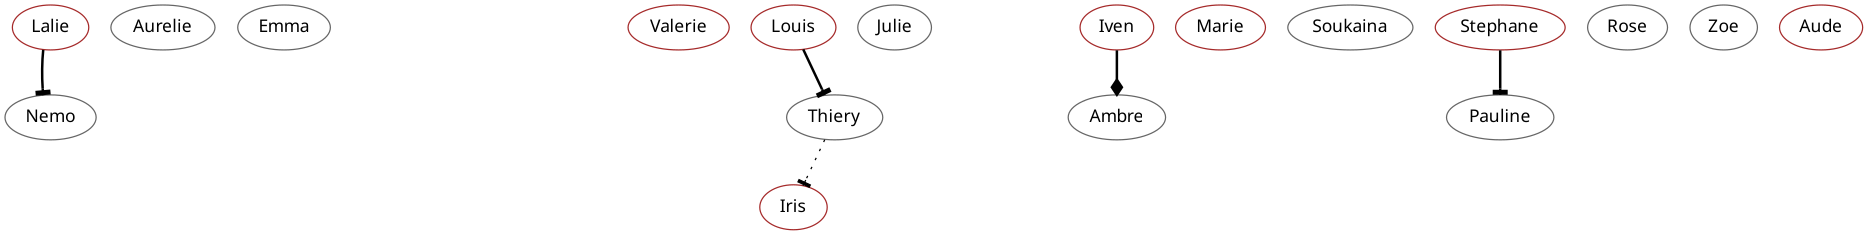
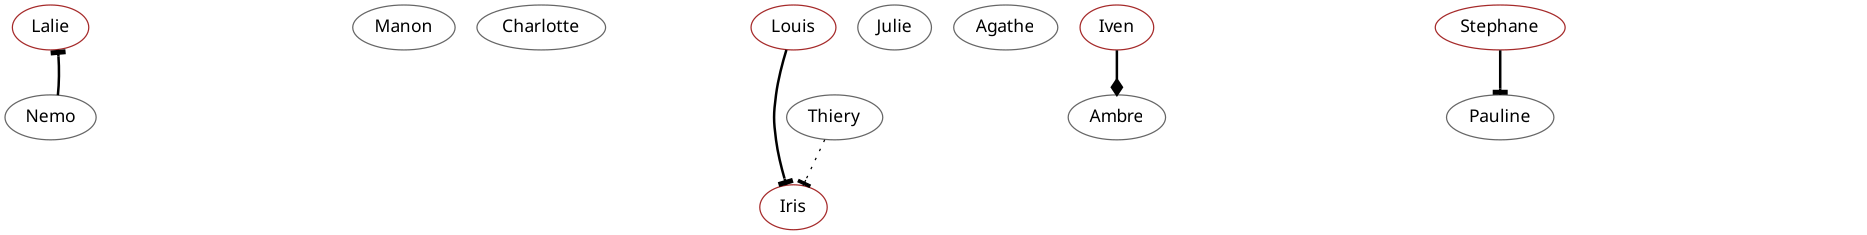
node "Aurelie": removed
node "Emma": removed
node "Manon": added
node "Charlotte": added
node "Valerie": removed
node "Agathe": added
node "Marie": removed
node "Soukaina": removed
node "Rose": removed
node "Zoe": removed
node "Aude": removed
edge "Lalie" -> "Nemo": reversed
edge "Louis" -> "Thiery": now "Louis" -> "Iris"
